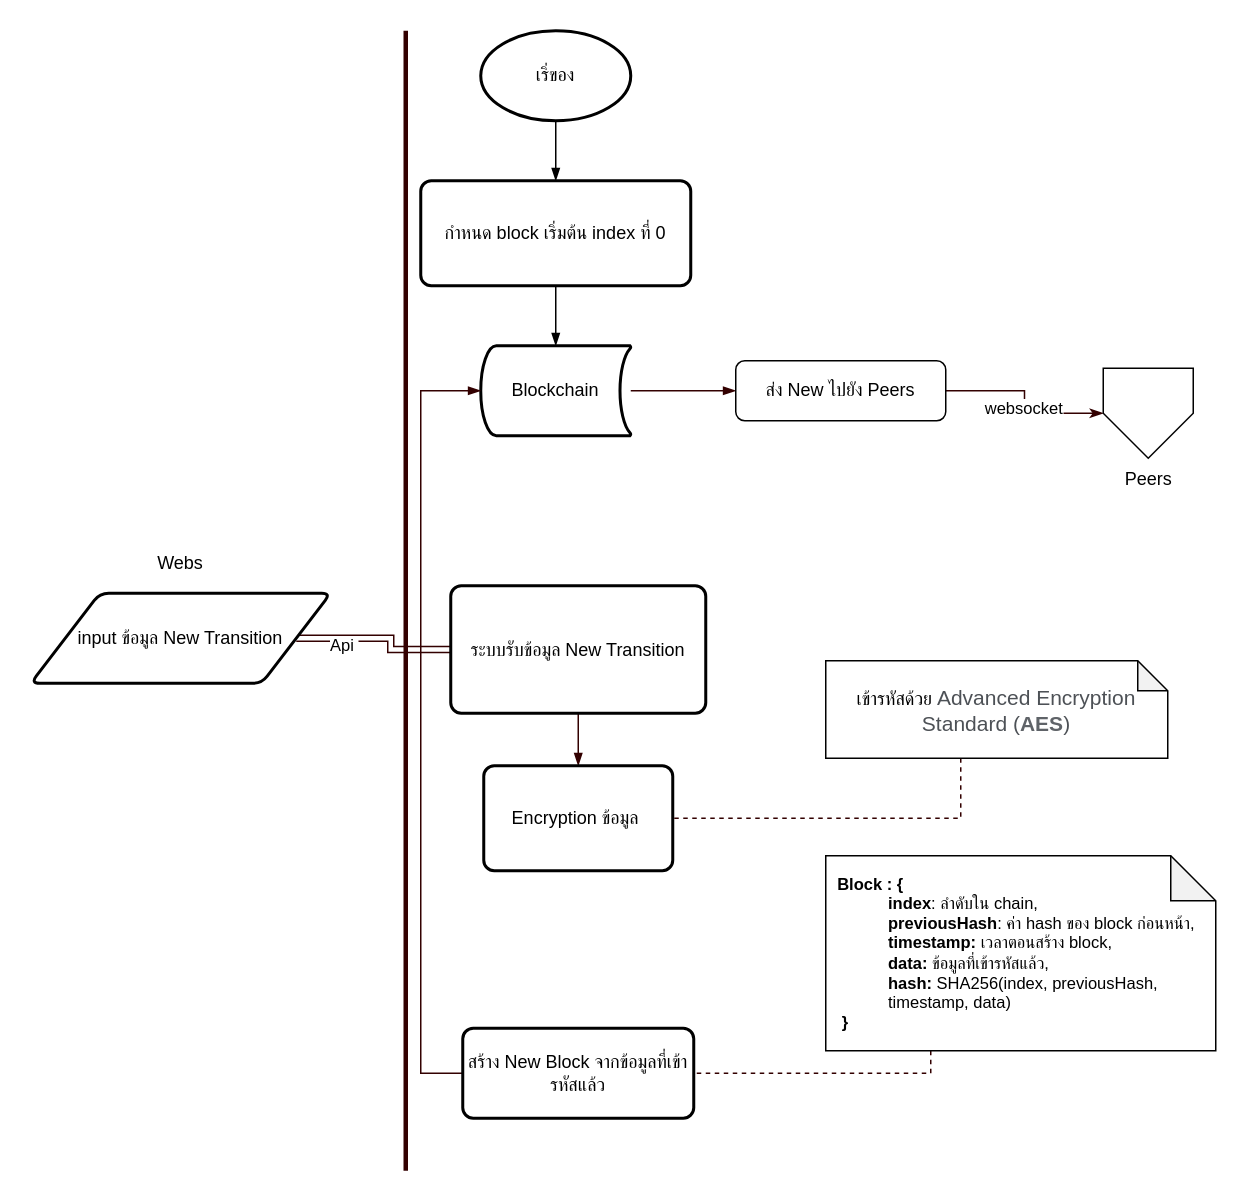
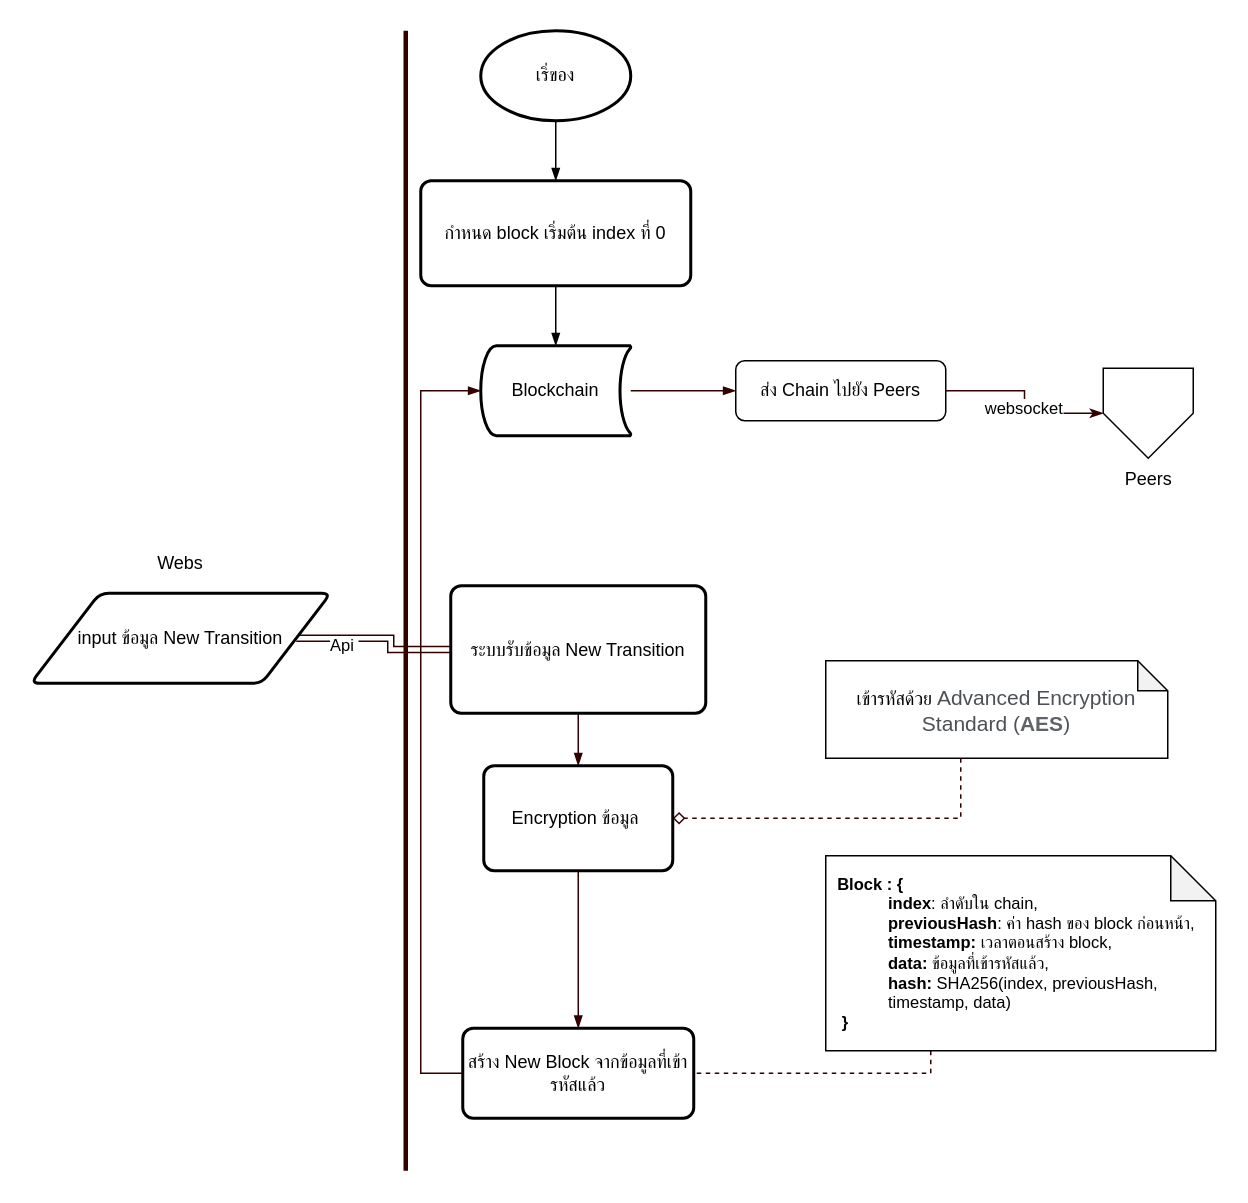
node "ส่ง New ไปยัง Peers": label "ส่ง New ไปยัง Peers" -> "ส่ง Chain ไปยัง Peers"
edge "เข้ารหัสด้วย Advanced Encryption Standard (AES)" -- "Encryption ข้อมูล": arrowhead none -> diamond
edge "Encryption ข้อมูล" -> "สร้าง New Block จากข้อมูลที่เข้ารหัสแล้ว": added
